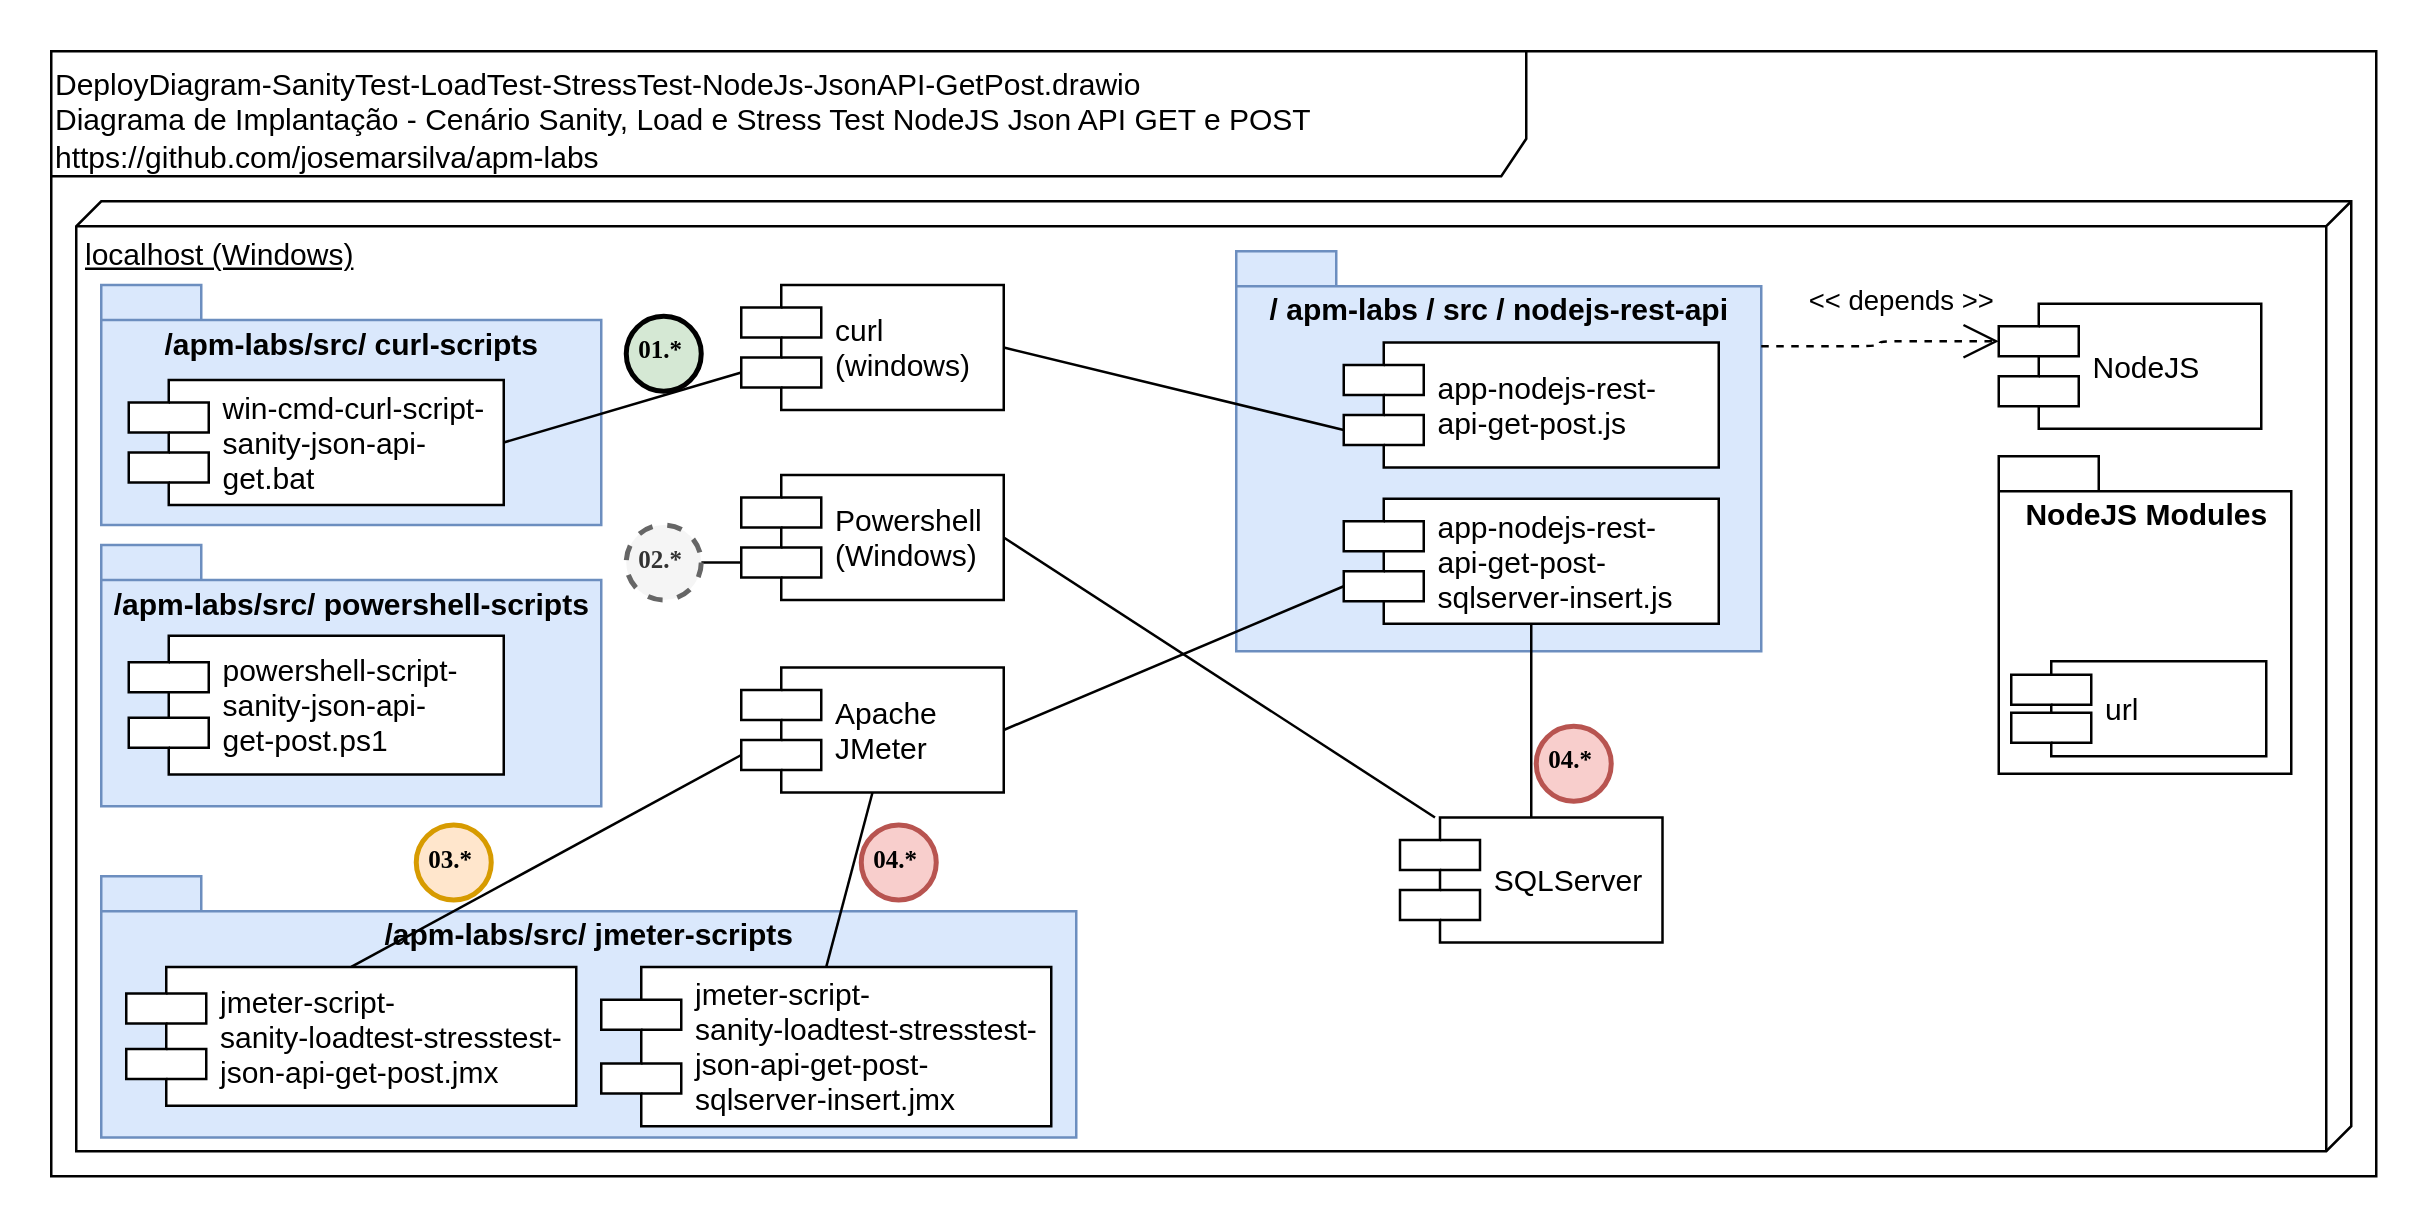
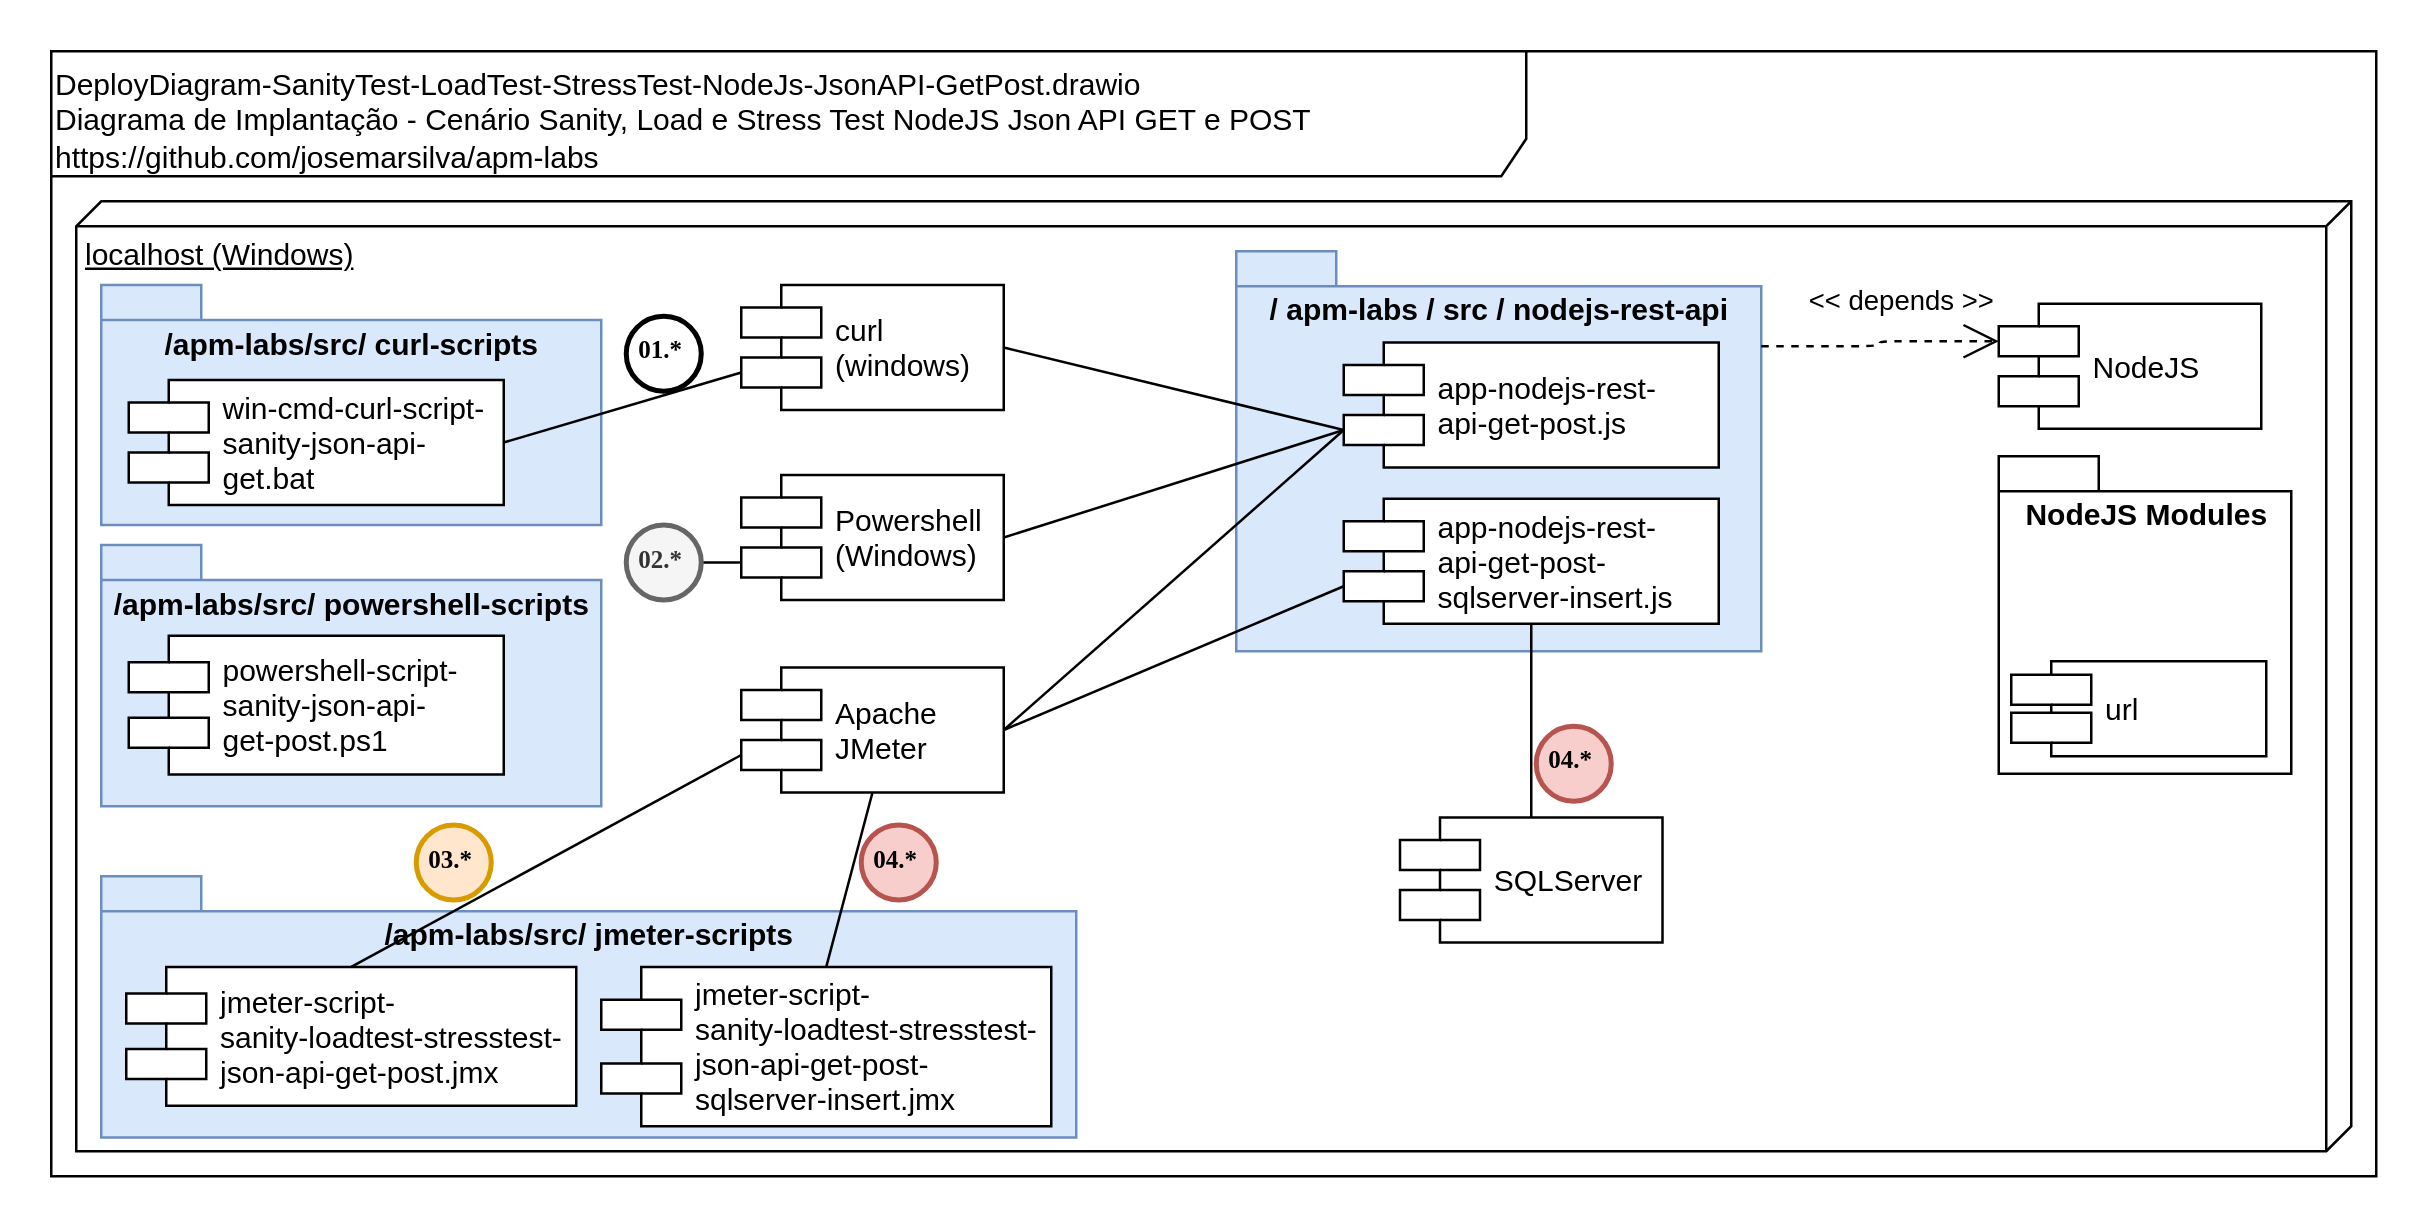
node "01.*": fillcolor #d5e8d4 -> #ffffff
edge "app-nodejs-rest- api-get-post.js" -- "Apache JMeter": added
node "02.*": style dashed -> solid
edge "Powershell (Windows)" -- "SQLServer": now "Powershell (Windows)" -- "app-nodejs-rest- api-get-post.js"
